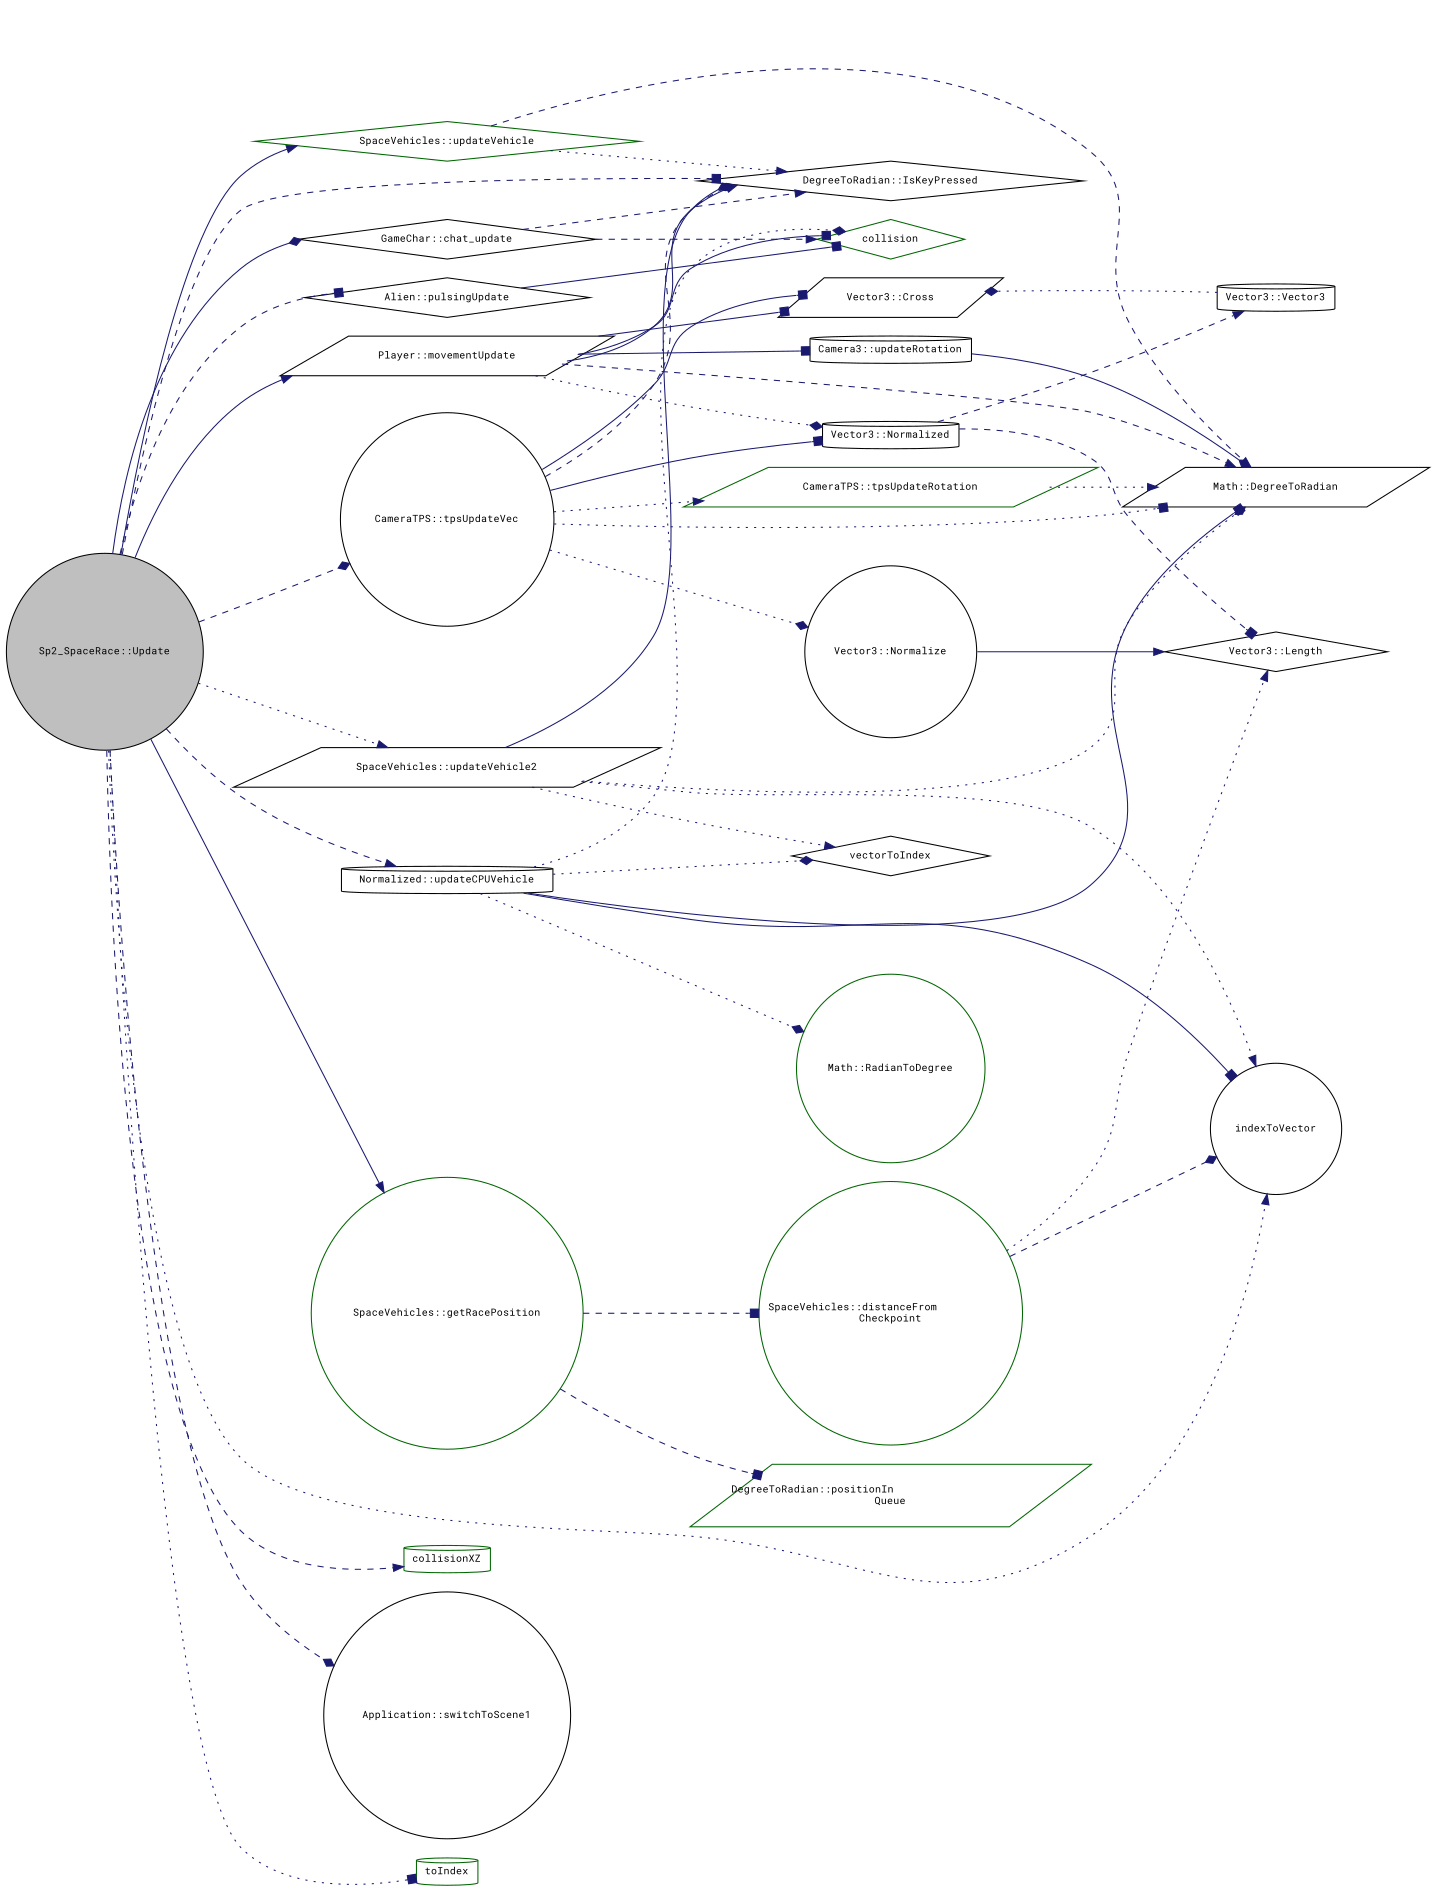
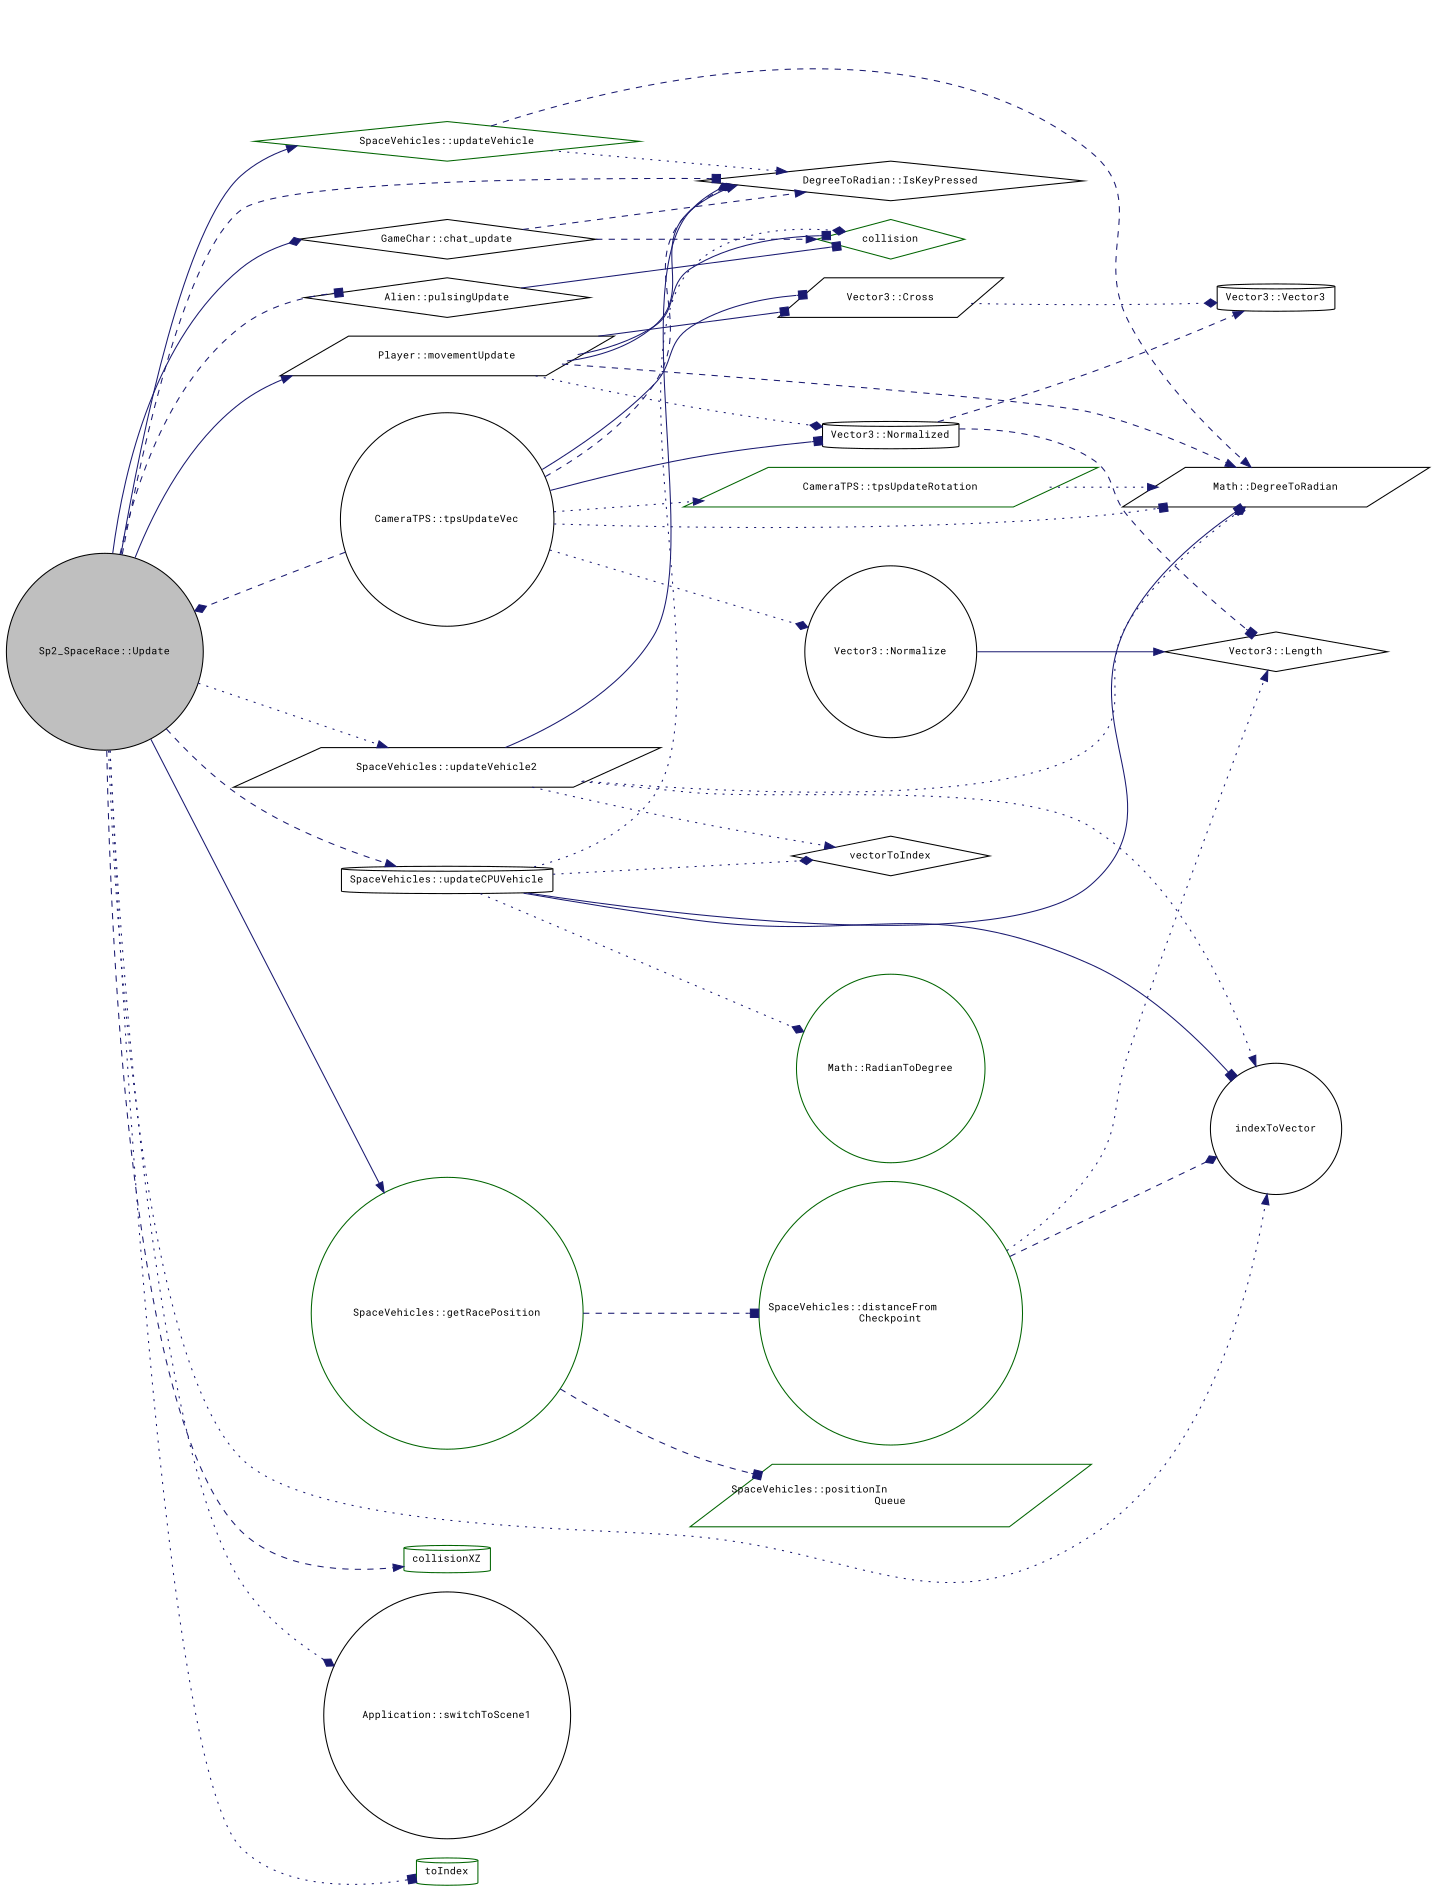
edge "Vector3::Vector3" -> "Vector3::Cross": reversed
node "Camera3::updateRotation": removed
edge "Sp2_SpaceRace::Update" -> "CameraTPS::tpsUpdateVec": reversed
node "Normalized::updateCPUVehicle": label "Normalized::updateCPUVehicle" -> "SpaceVehicles::updateCPUVehicle"
edge "Sp2_SpaceRace::Update" -> "Application::switchToScene1": style dashed -> dotted
node "DegreeToRadian::positionIn Queue": label "DegreeToRadian::positionIn Queue" -> "SpaceVehicles::positionIn Queue"
